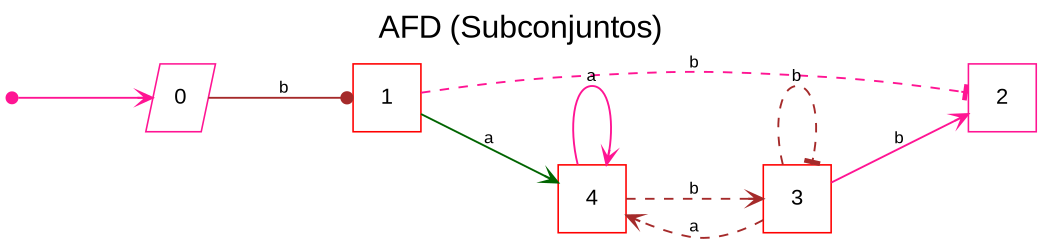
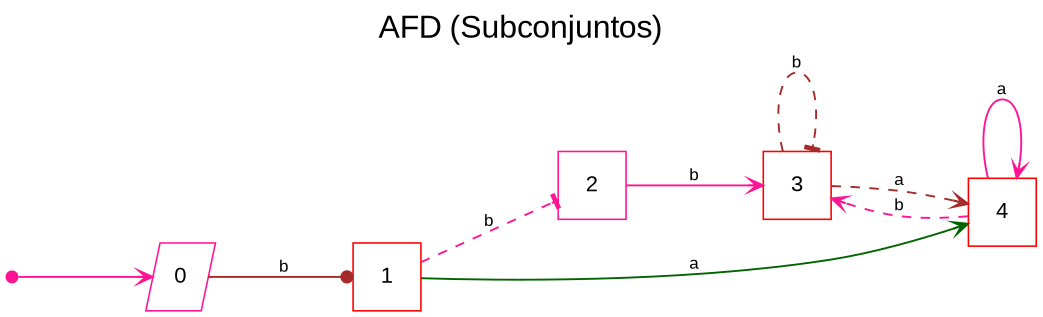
edge "3" -> "2": reversed
edge "4" -> "3": color brown -> deeppink
